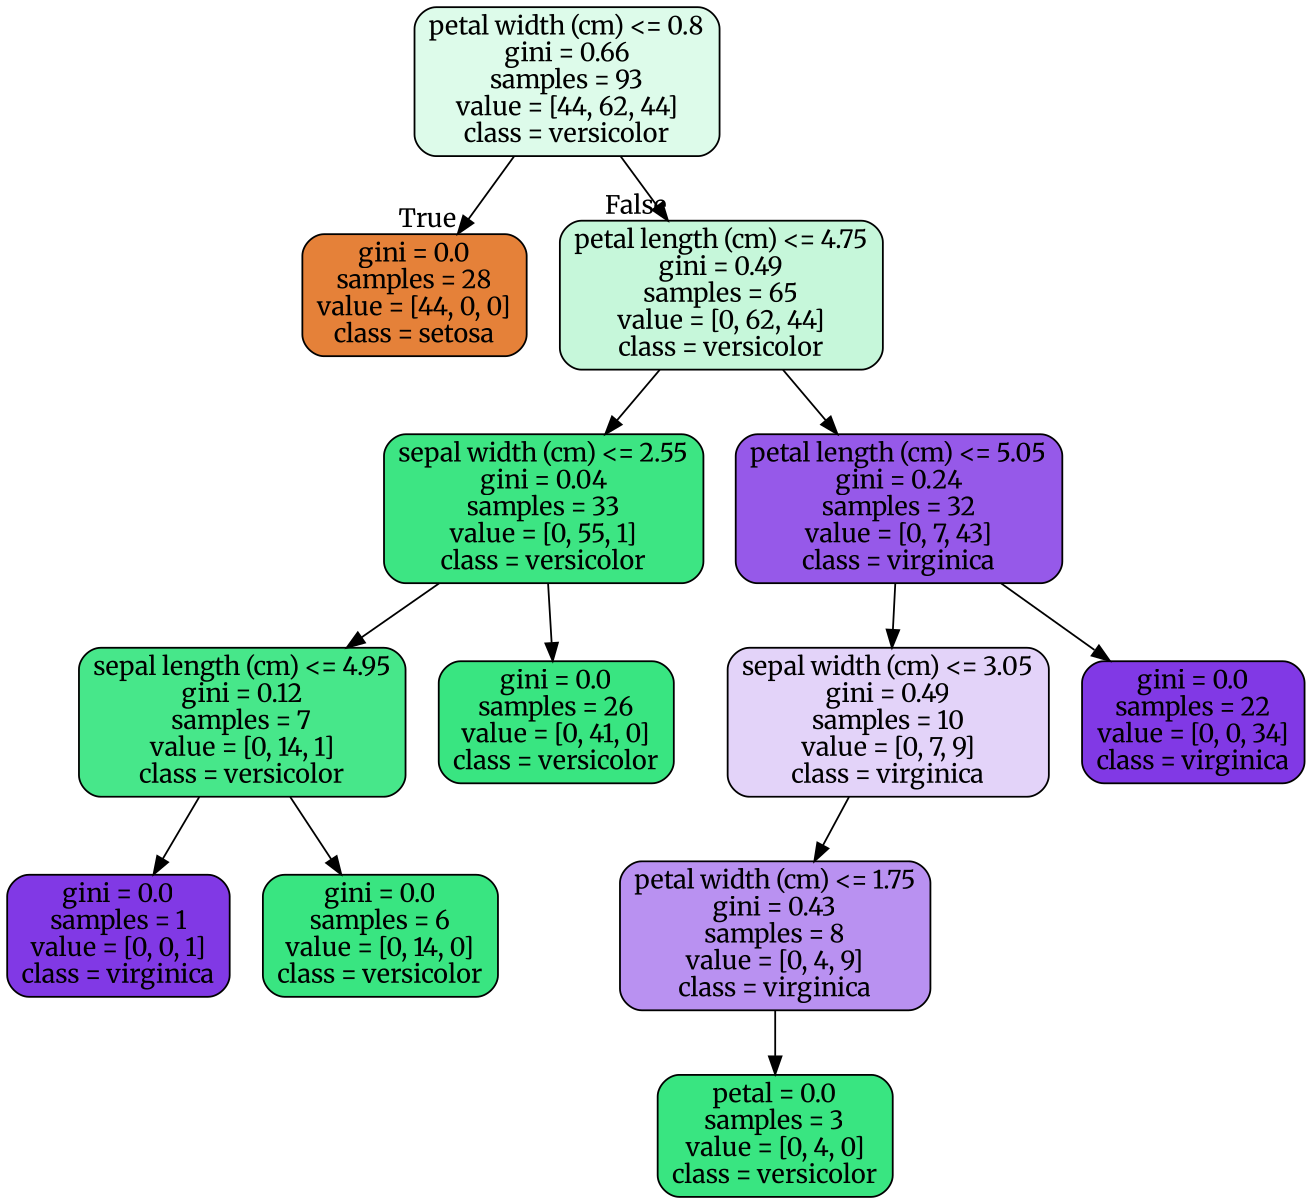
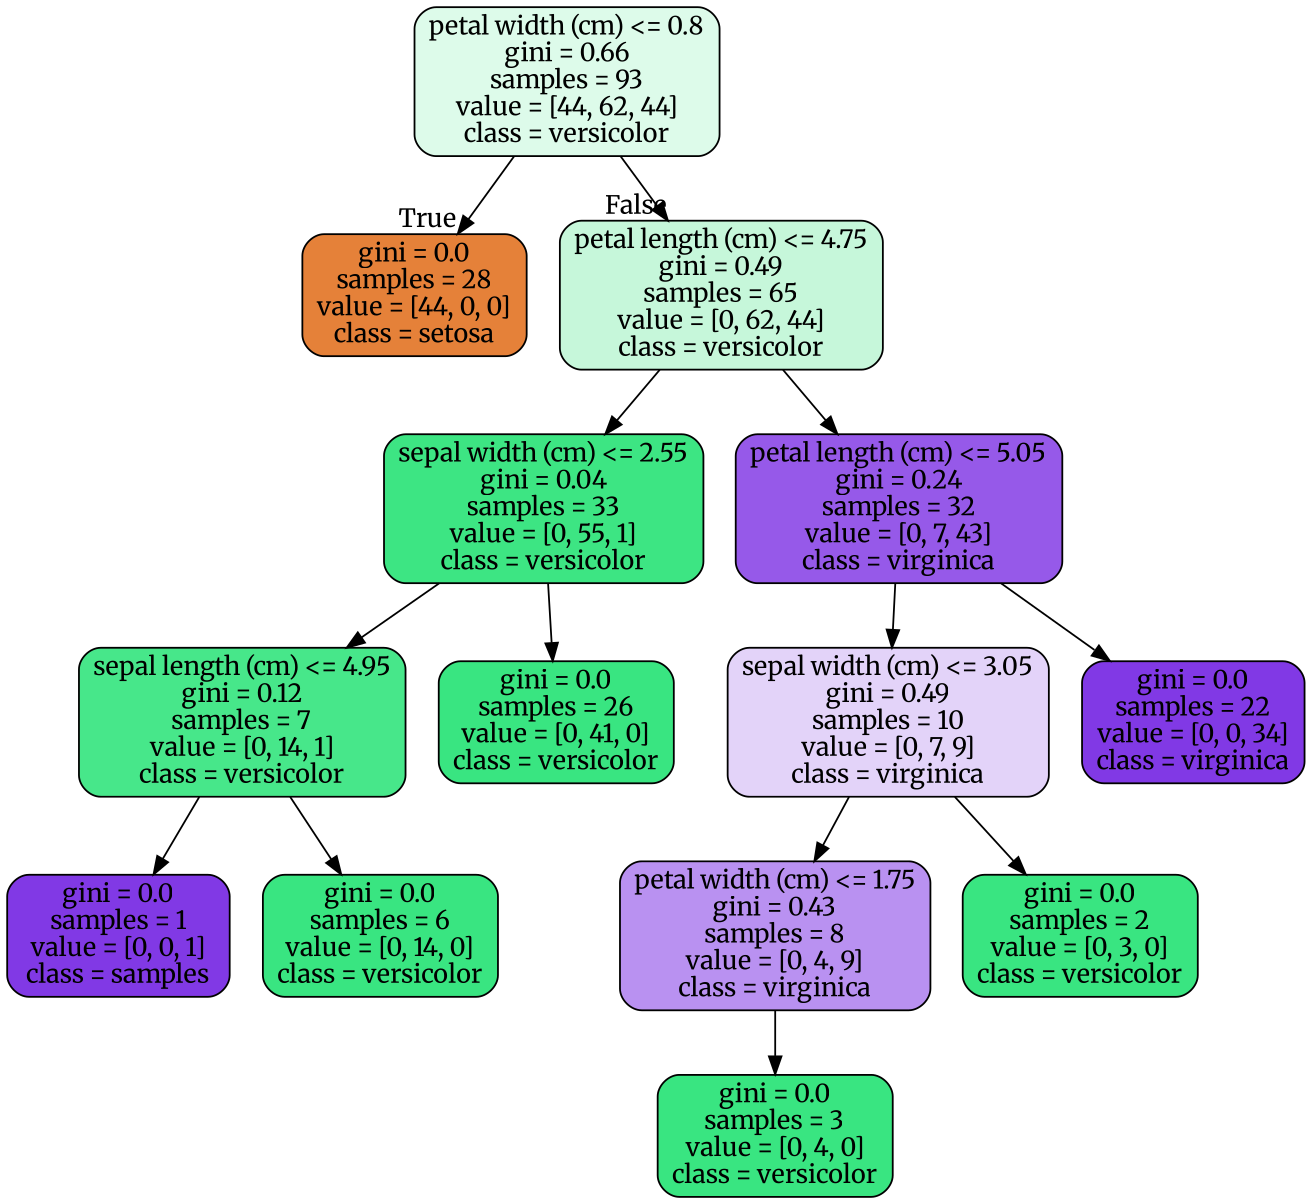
node "gini = 0.0 samples = 1 value = [0, 0, 1] class = virginica": label "gini = 0.0 samples = 1 value = [0, 0, 1] class = virginica" -> "gini = 0.0 samples = 1 value = [0, 0, 1] class = samples"
node "gini = 0.0 samples = 2 value = [0, 3, 0] class = versicolor": added
node "petal = 0.0 samples = 3 value = [0, 4, 0] class = versicolor": label "petal = 0.0 samples = 3 value = [0, 4, 0] class = versicolor" -> "gini = 0.0 samples = 3 value = [0, 4, 0] class = versicolor"
